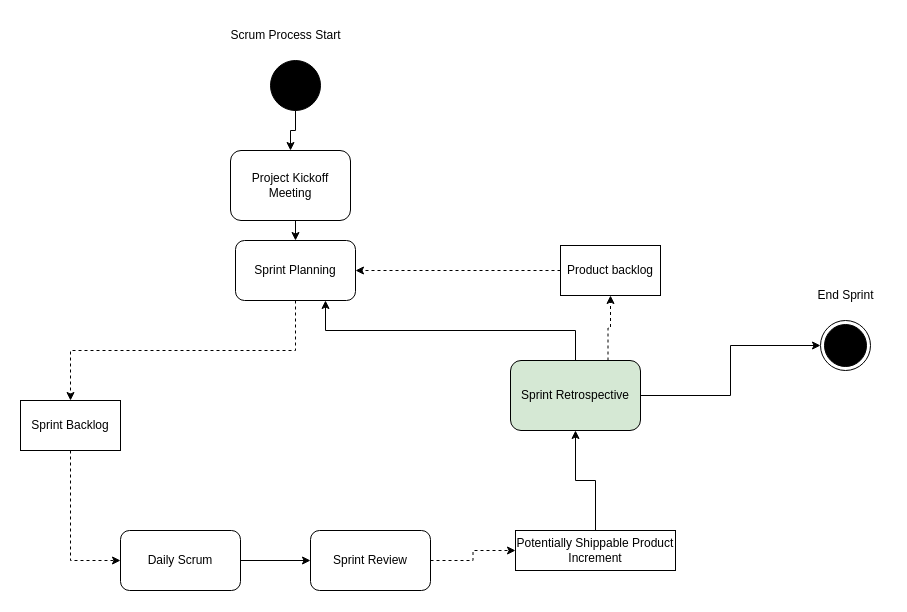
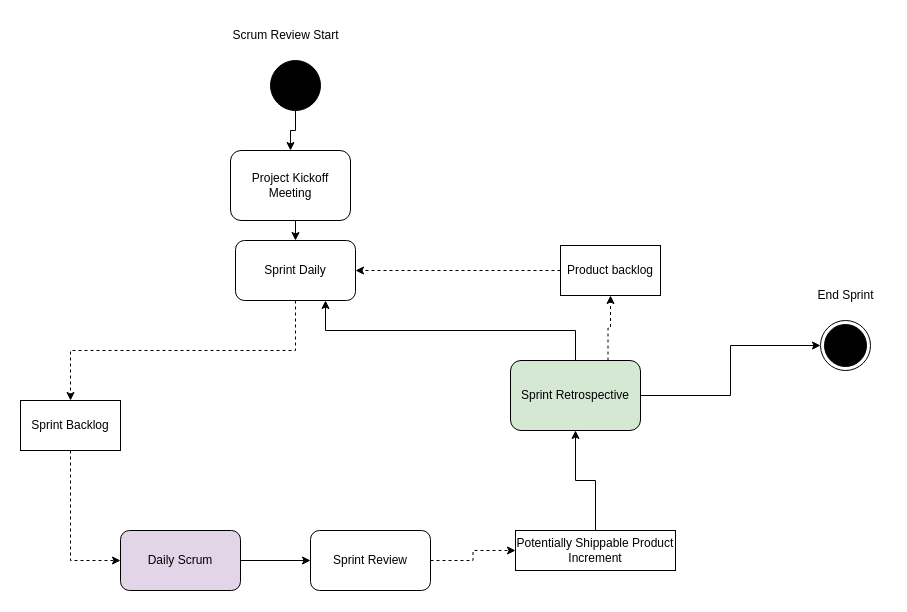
node "Scrum Process Start": label "Scrum Process Start" -> "Scrum Review Start"
node "Sprint Planning": label "Sprint Planning" -> "Sprint Daily"
node "Daily Scrum": fillcolor #ffffff -> #e1d5e7
